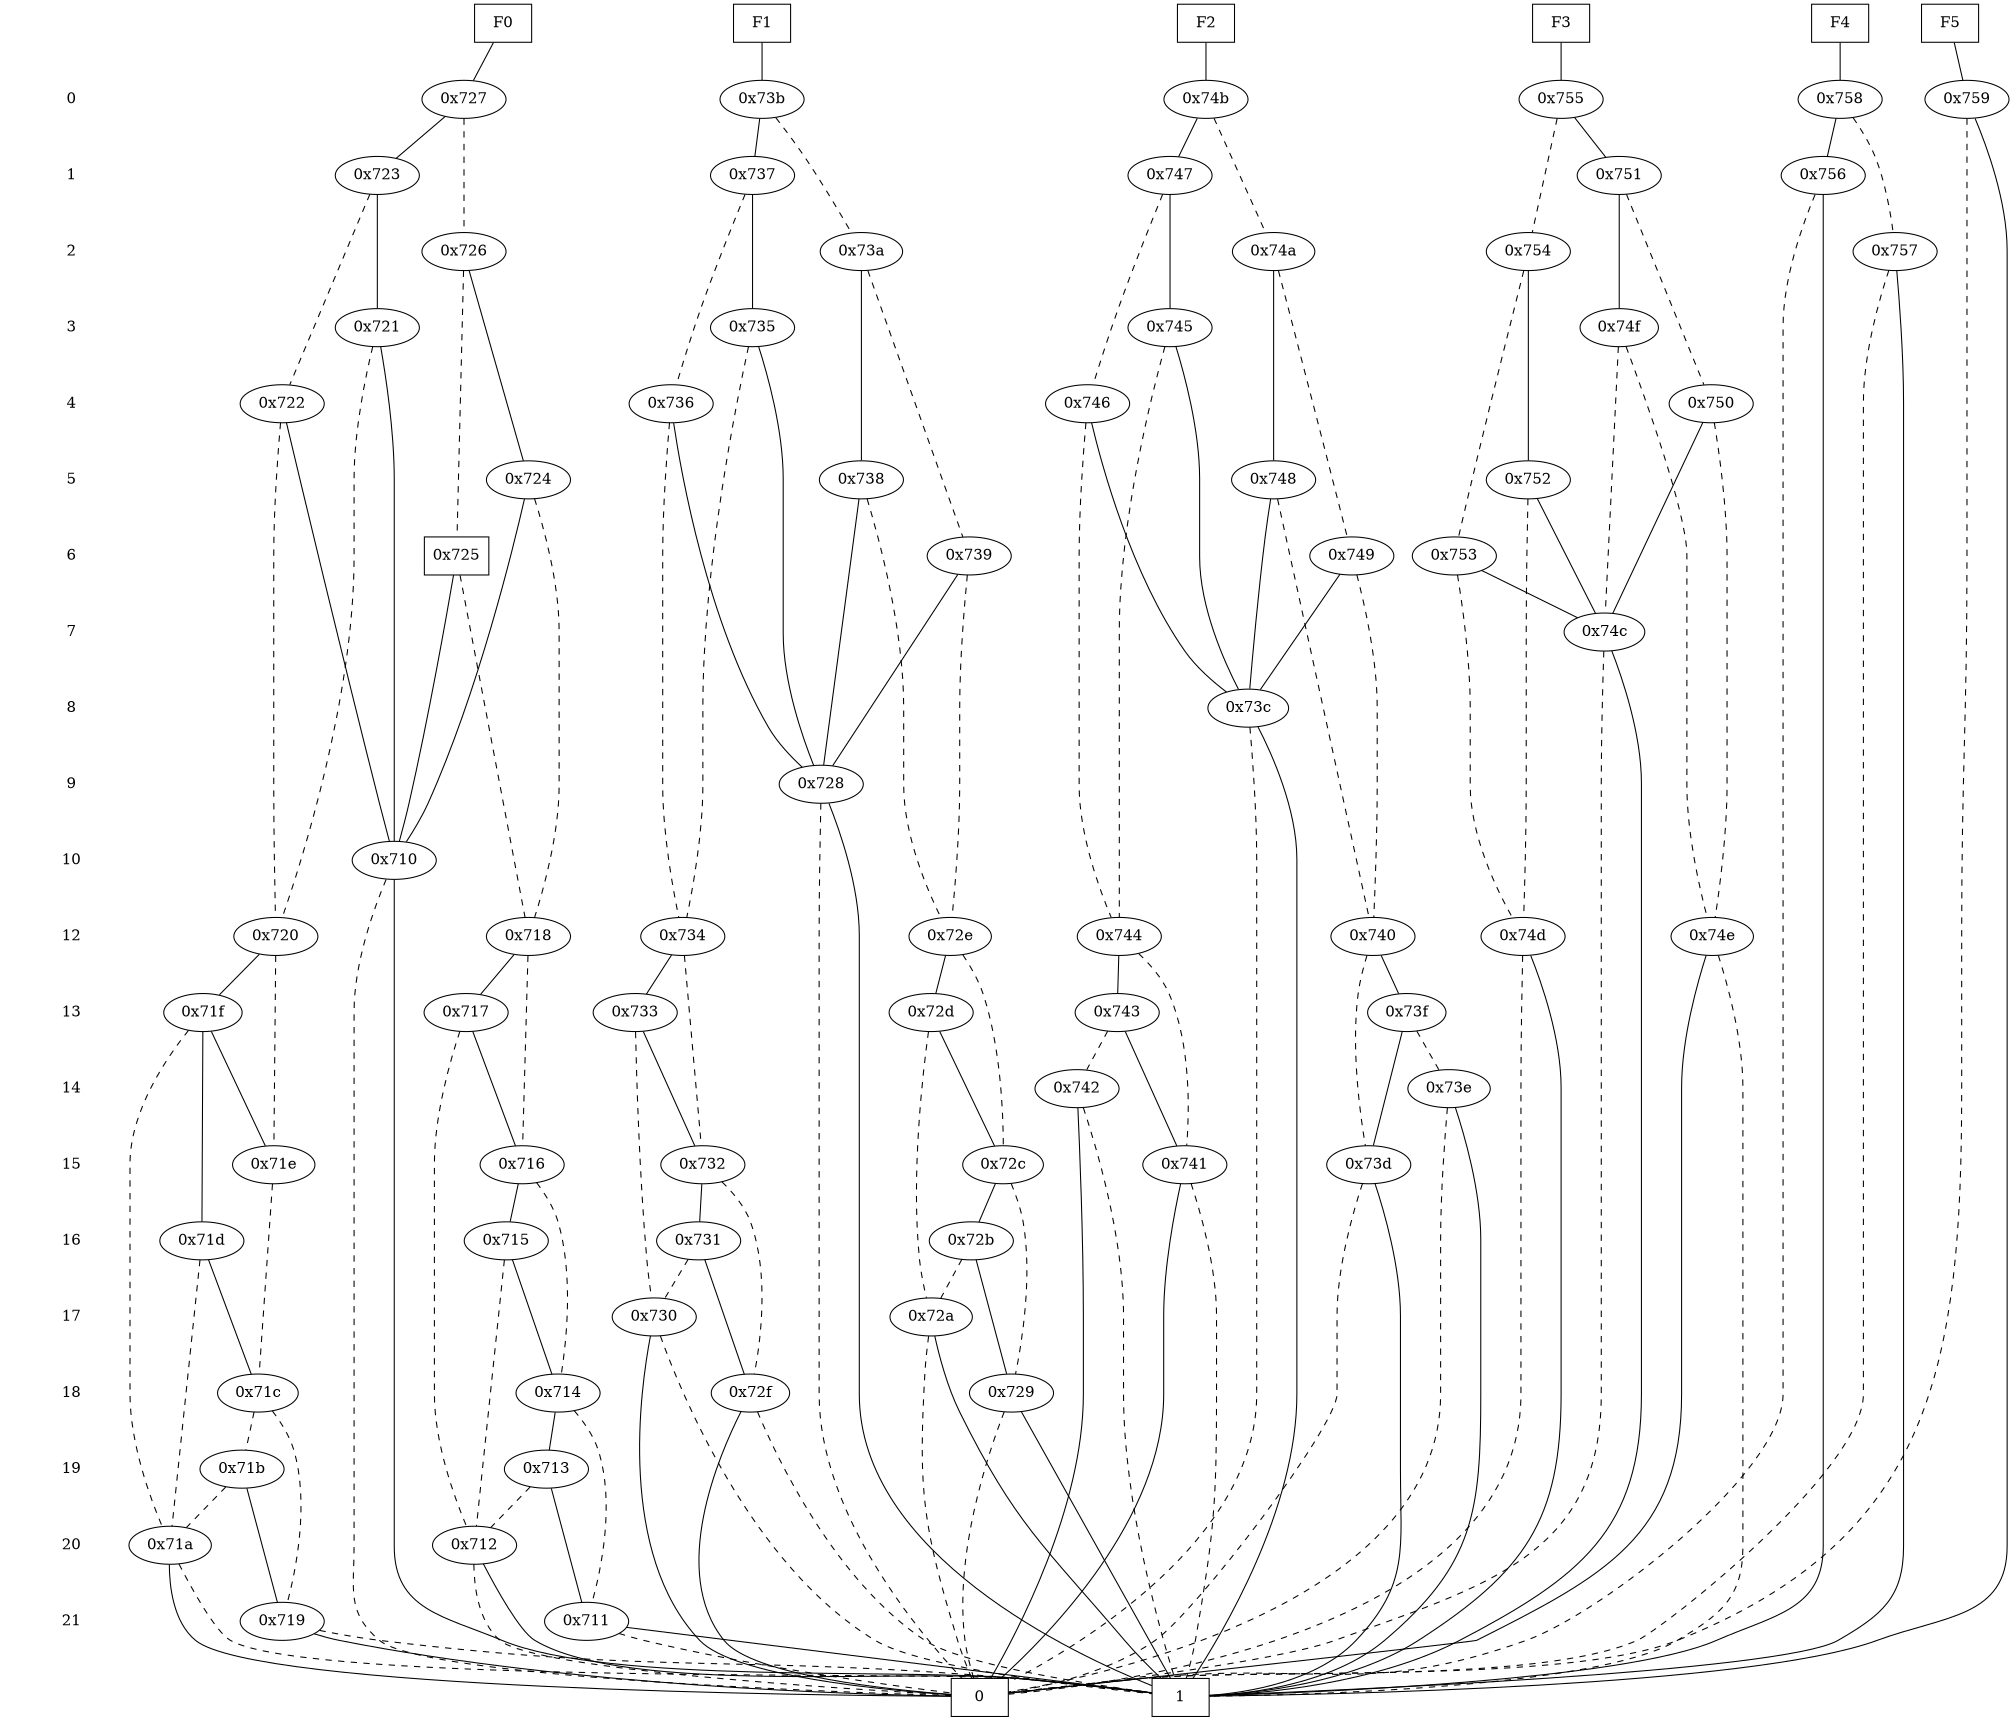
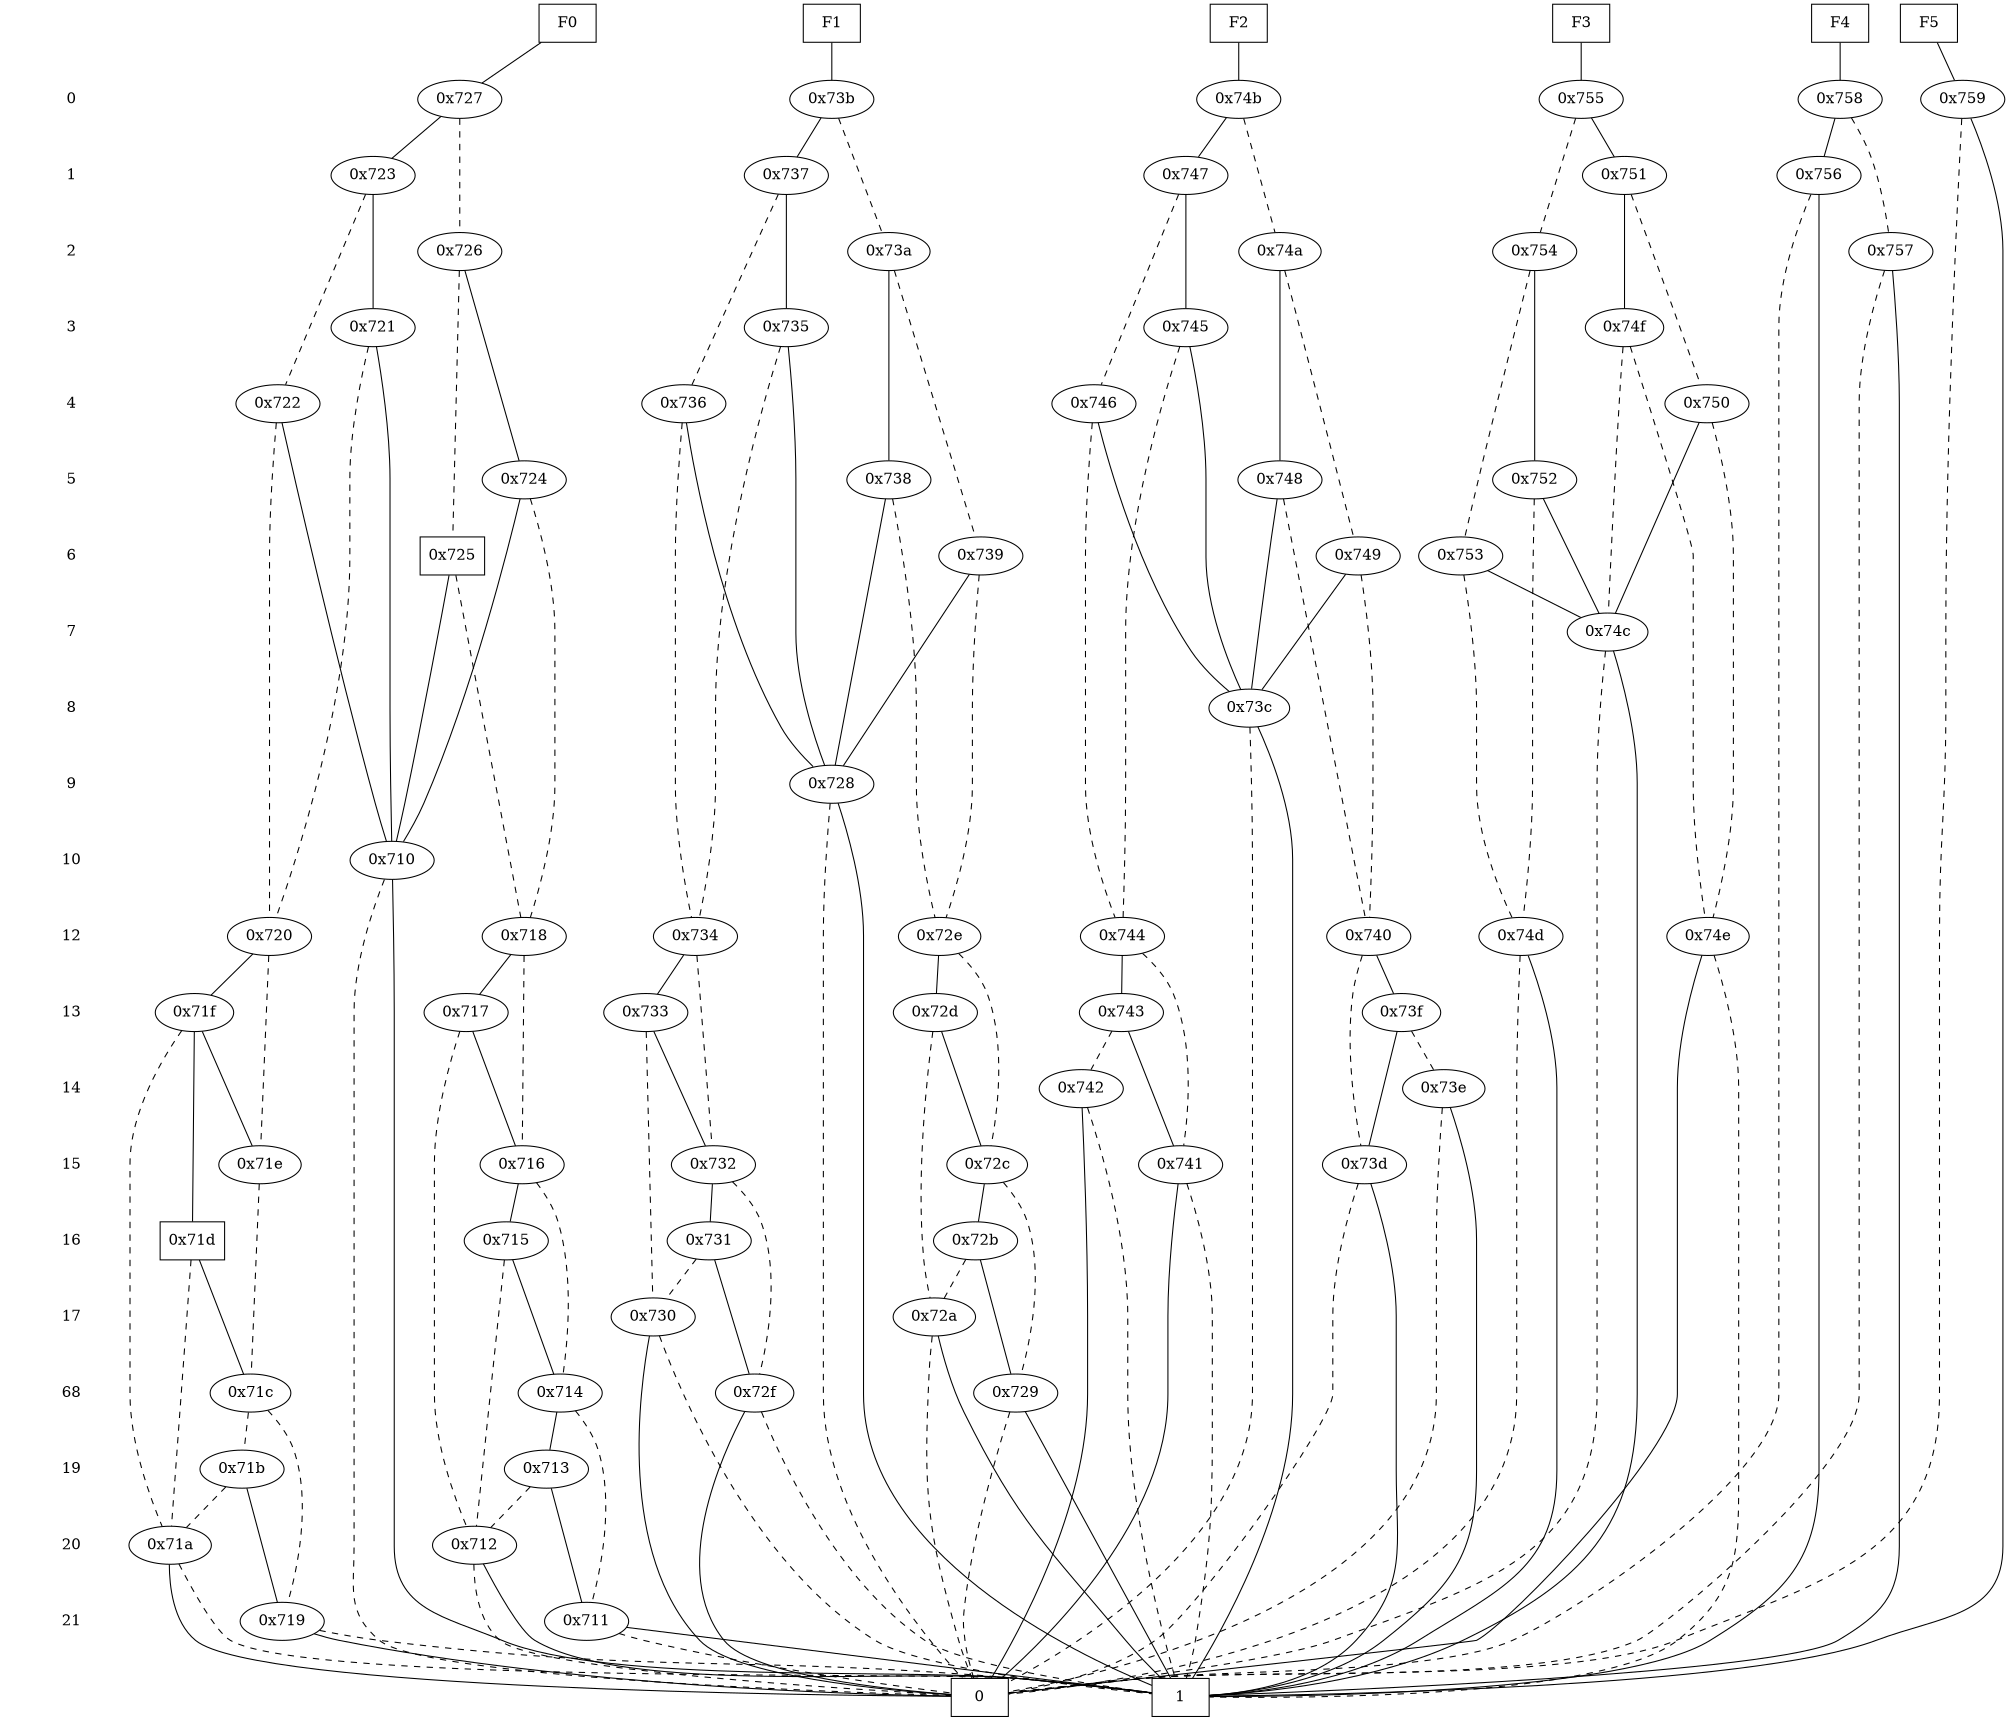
node "0x71d": shape ellipse -> box
node "18": label "18" -> "68"
